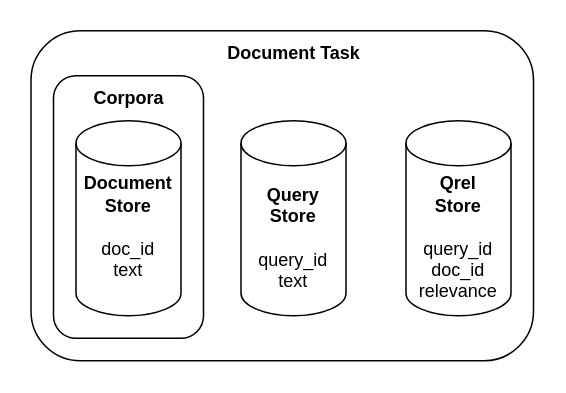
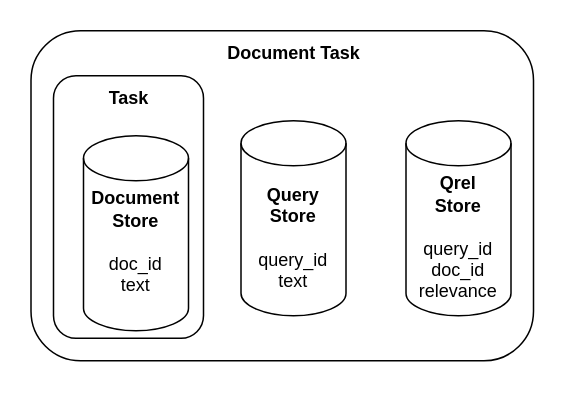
node "Corpora": label "Corpora" -> "Task"
node "Document Store doc_id text": moved (128, 218) -> (136, 233)
